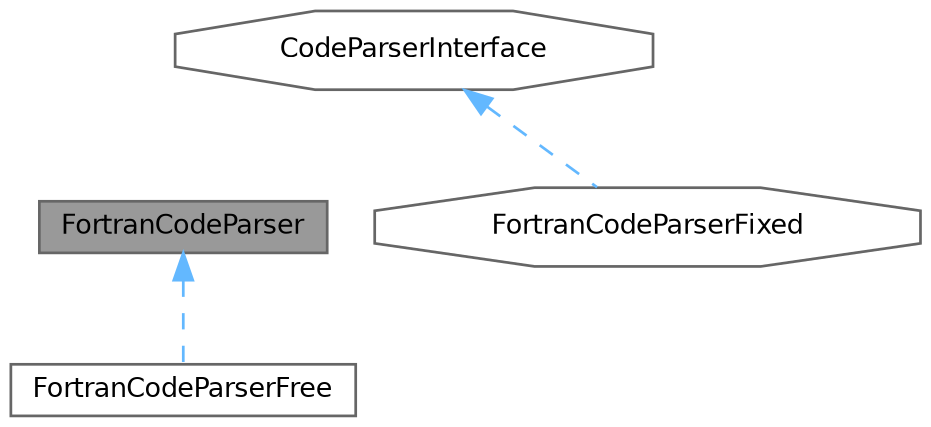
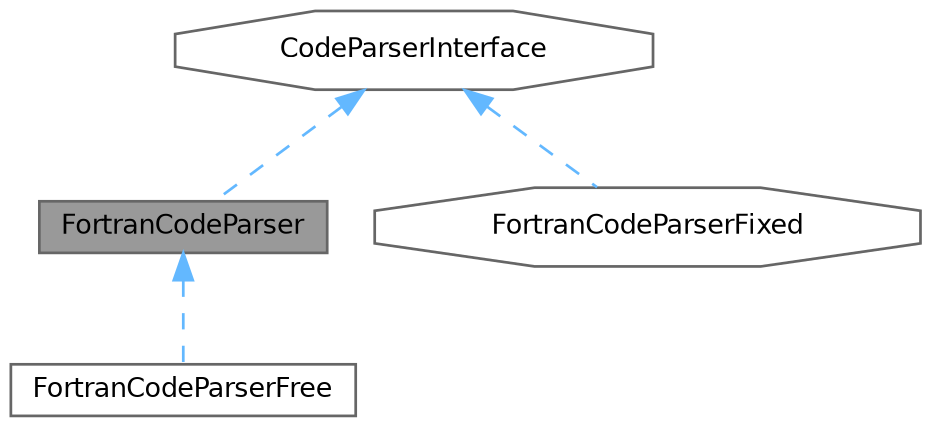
edge "FortranCodeParser" -> "CodeParserInterface": added
